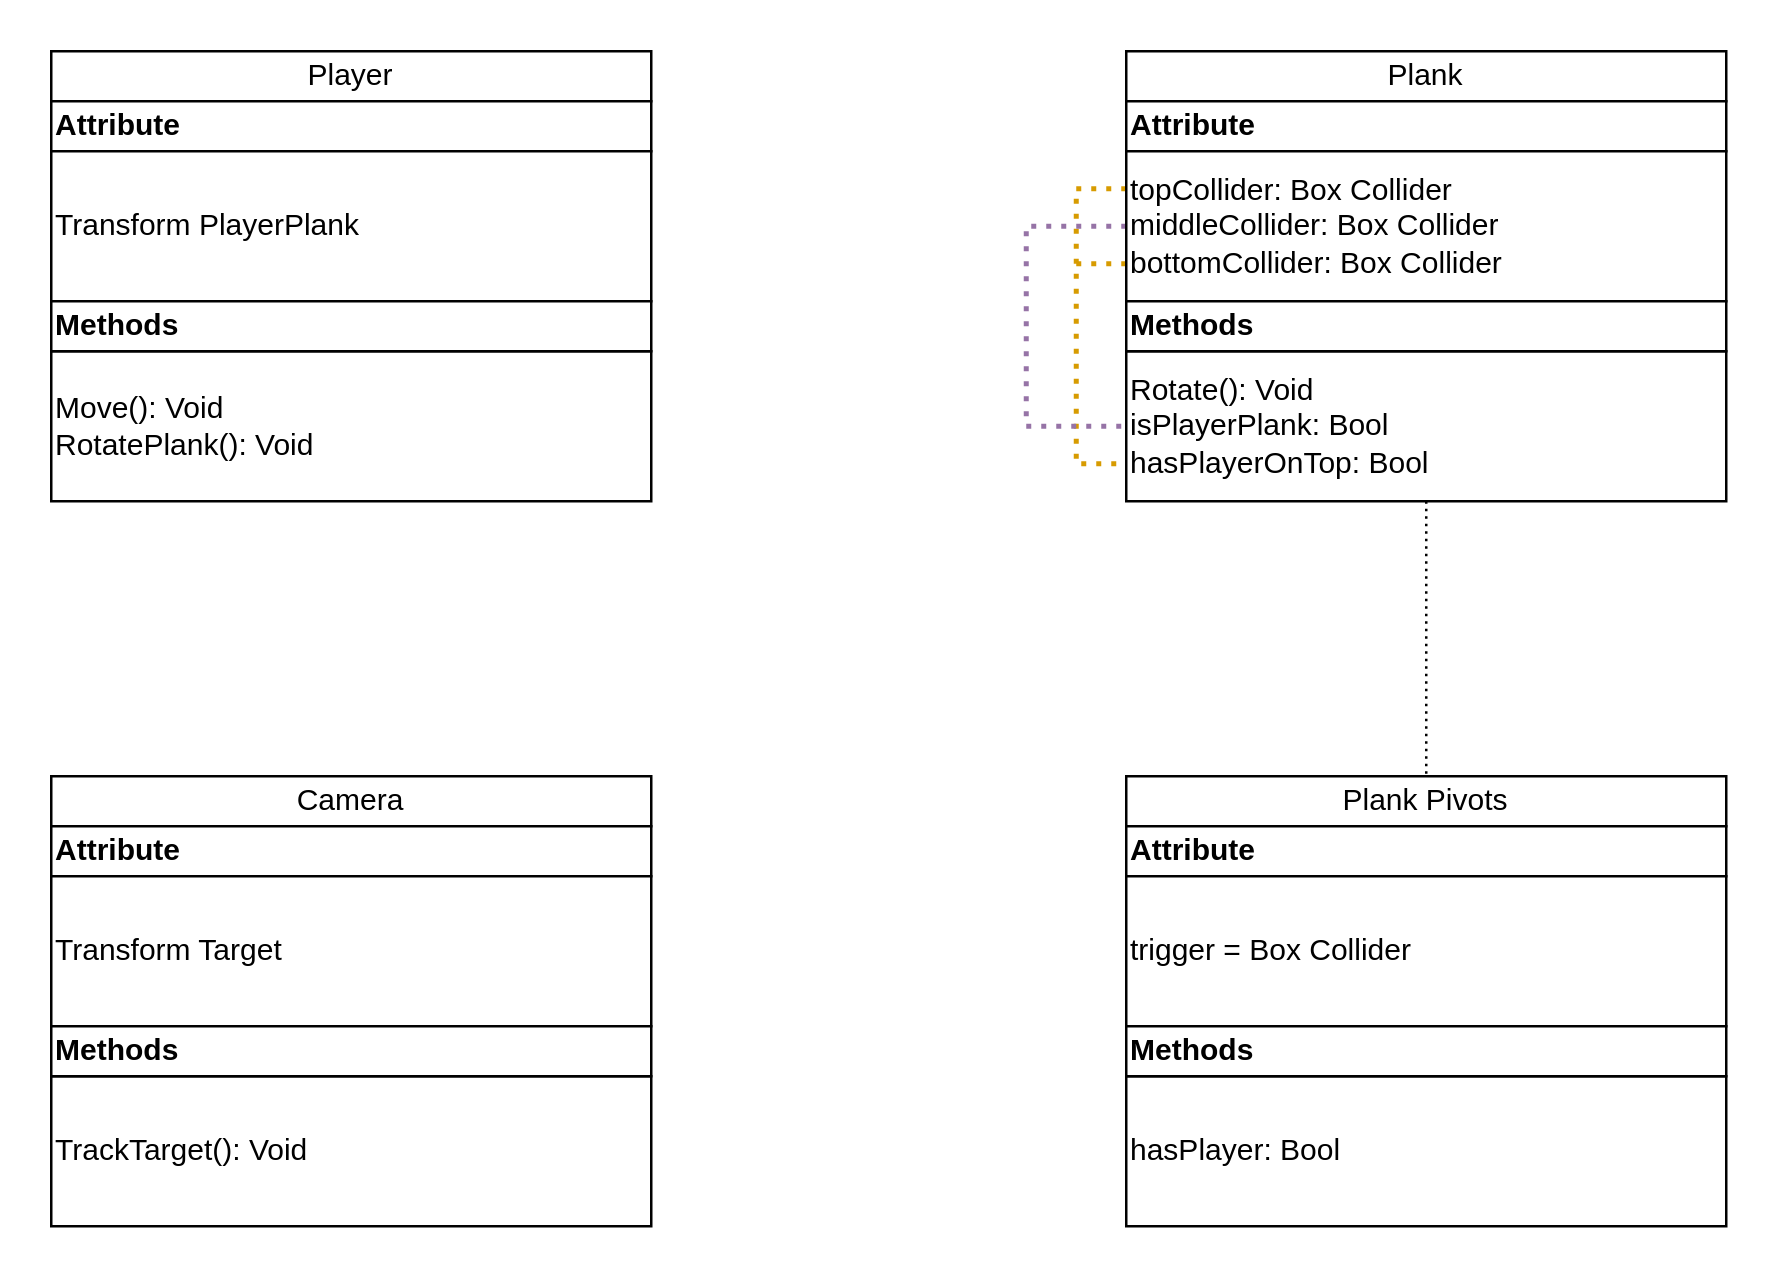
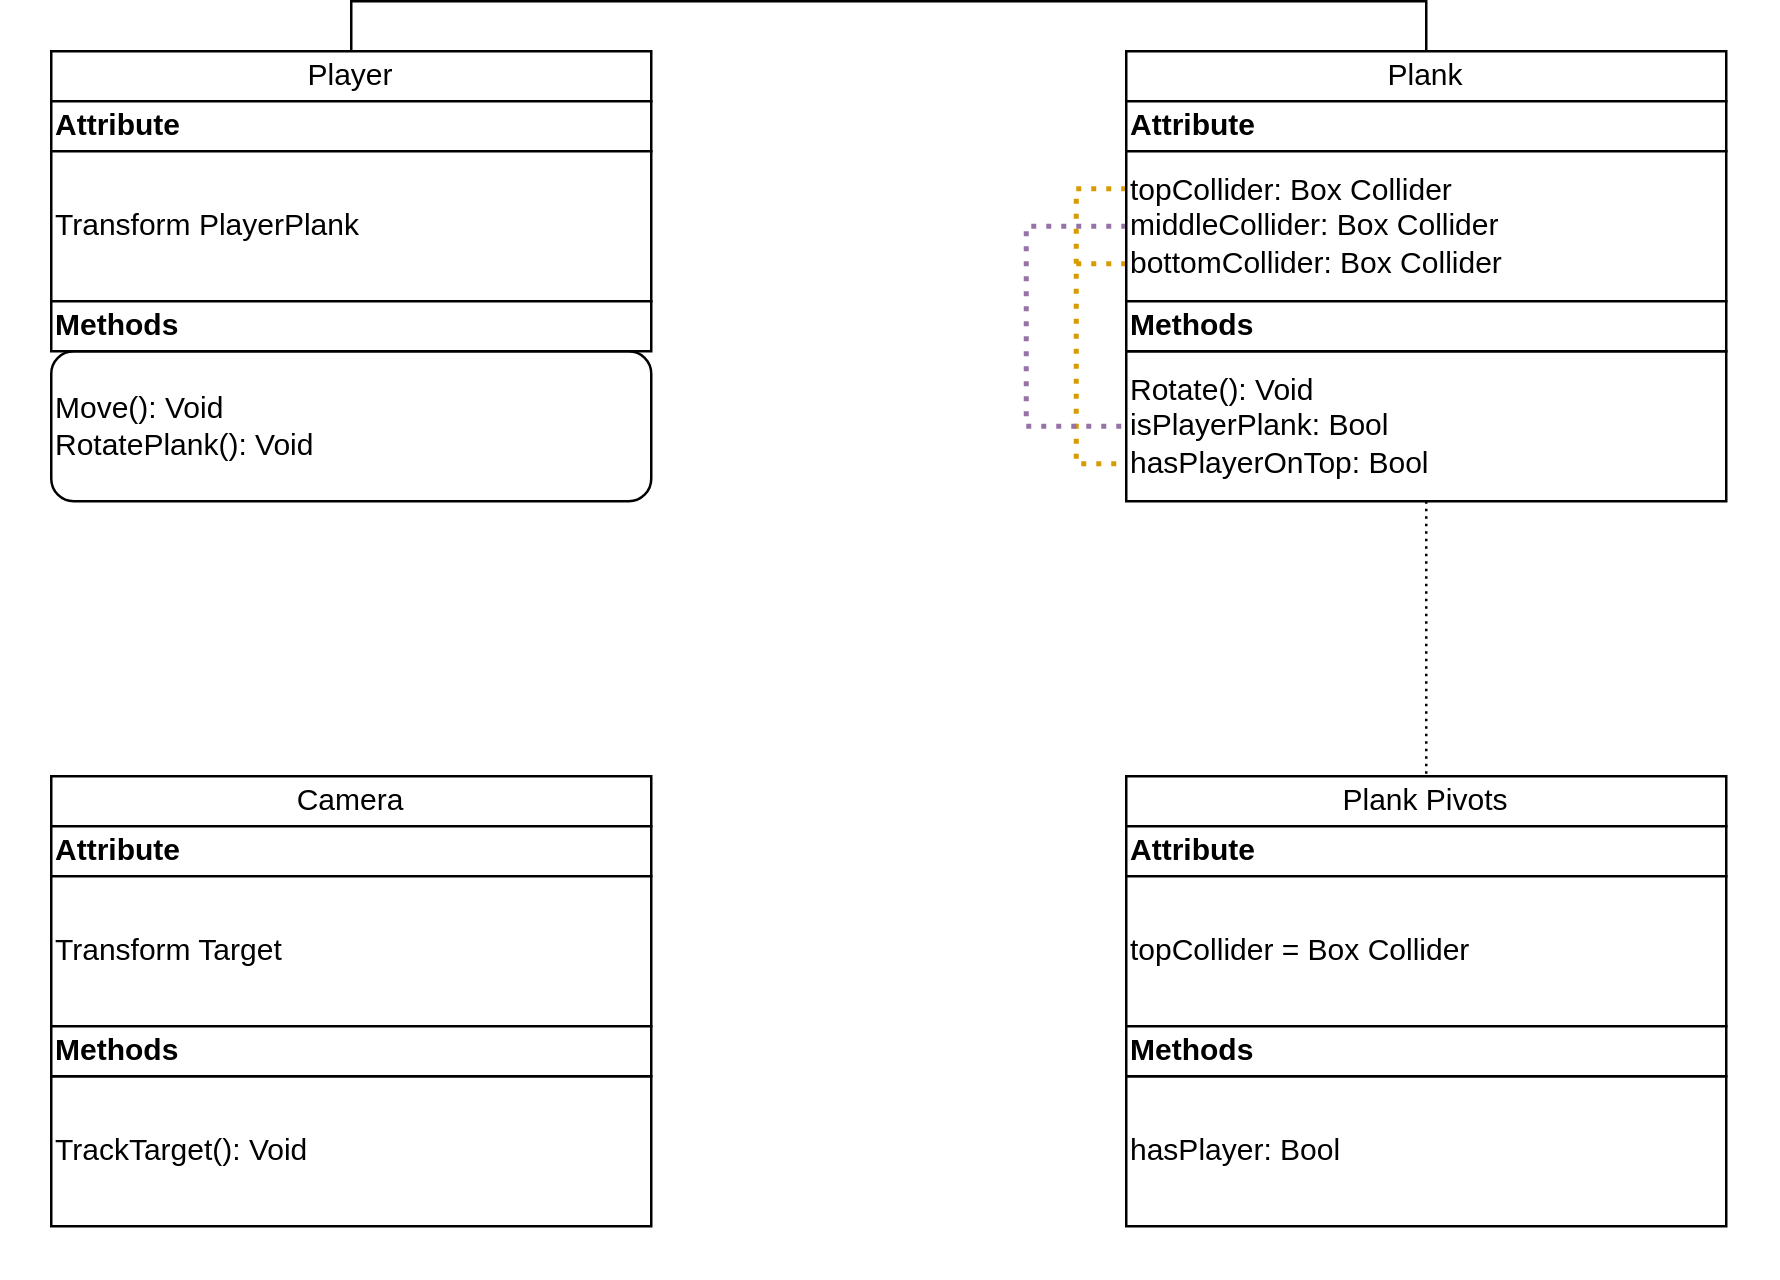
edge "Player" -- "Plank": added
node "Move(): Void RotatePlank(): Void": shape rectangle -> rounded rectangle
node "trigger = Box Collider": label "trigger = Box Collider" -> "topCollider = Box Collider"
